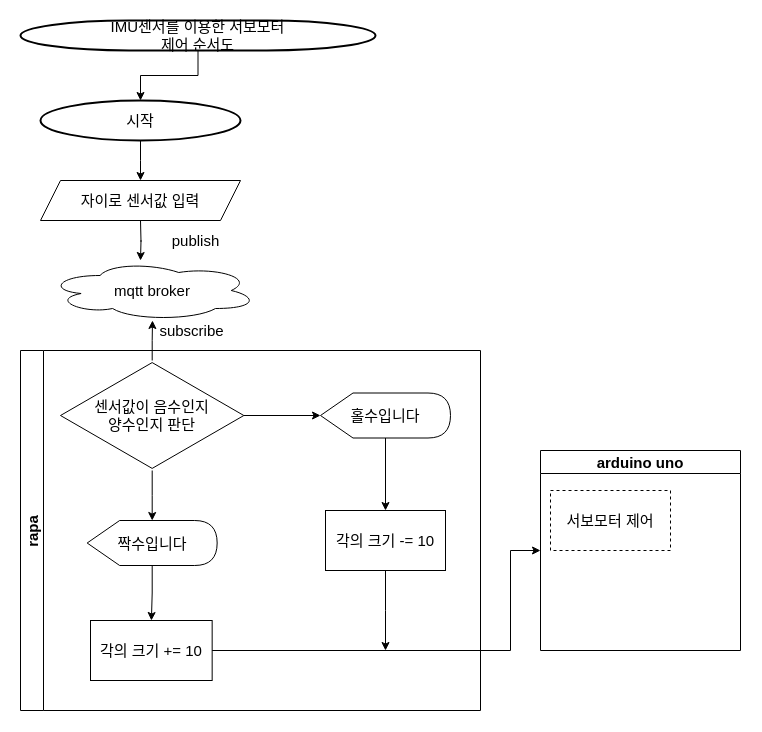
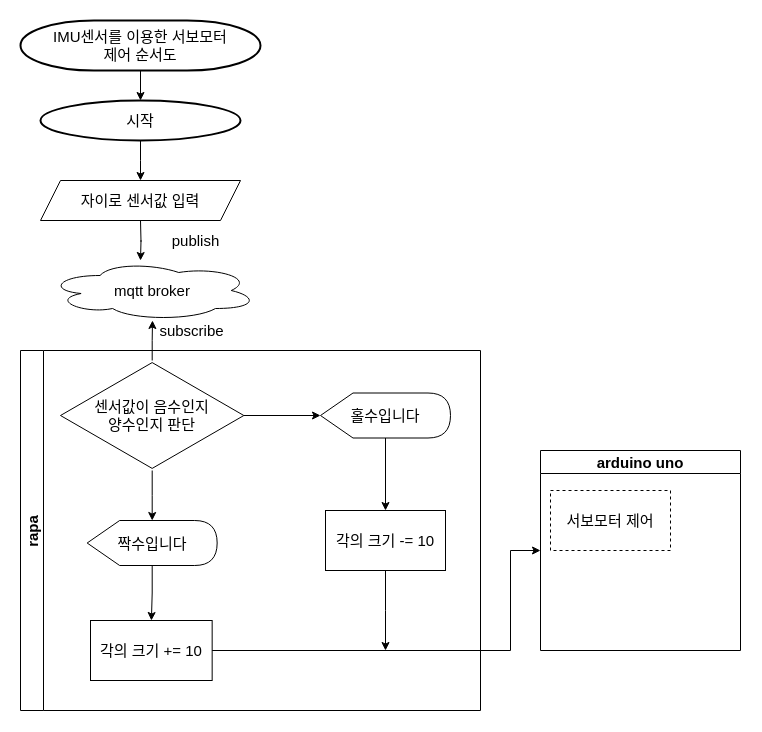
node "IMU센서를 이용한 서보모터 제어 순서도": size 355x30 -> 240x50
